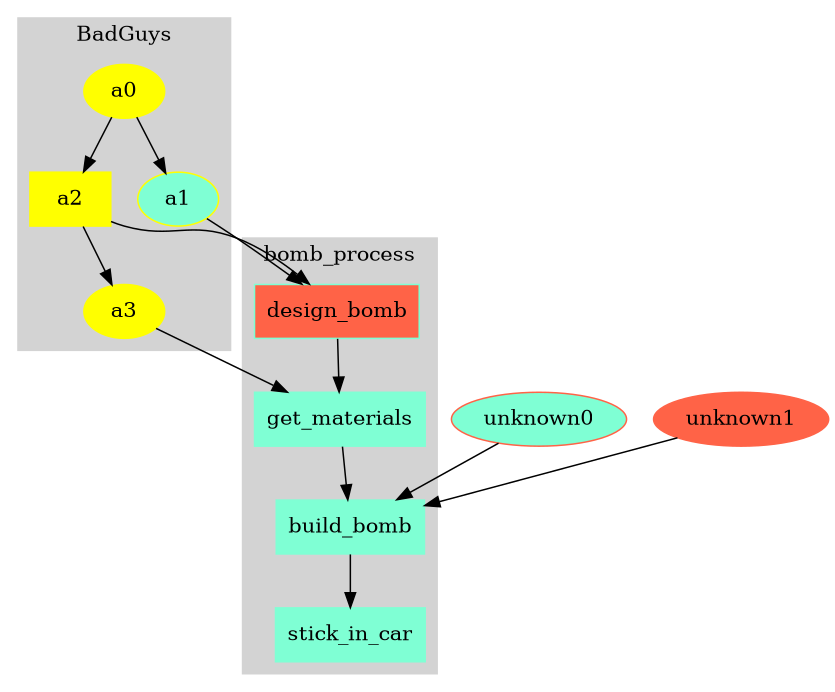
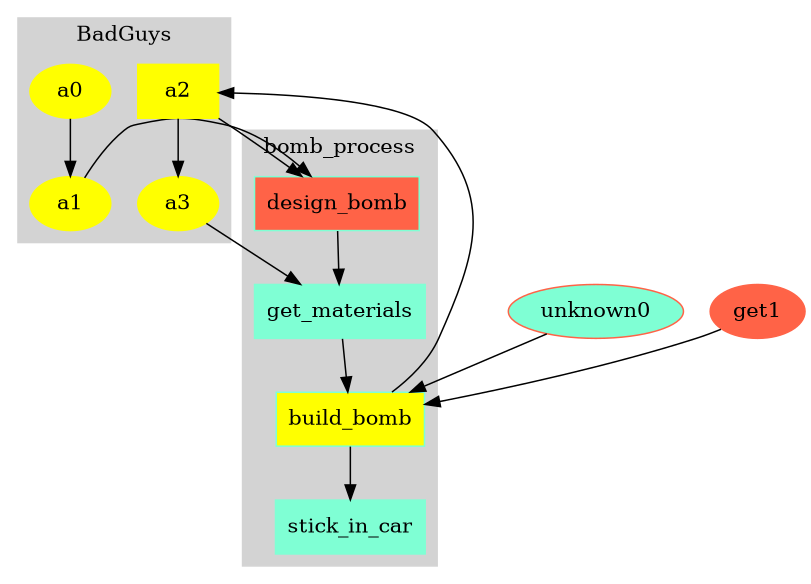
edge "a0" -> "a2": now "build_bomb" -> "a2"
node "a1": fillcolor aquamarine -> yellow
node "unknown1": label "unknown1" -> "get1"
node "build_bomb": fillcolor aquamarine -> yellow
